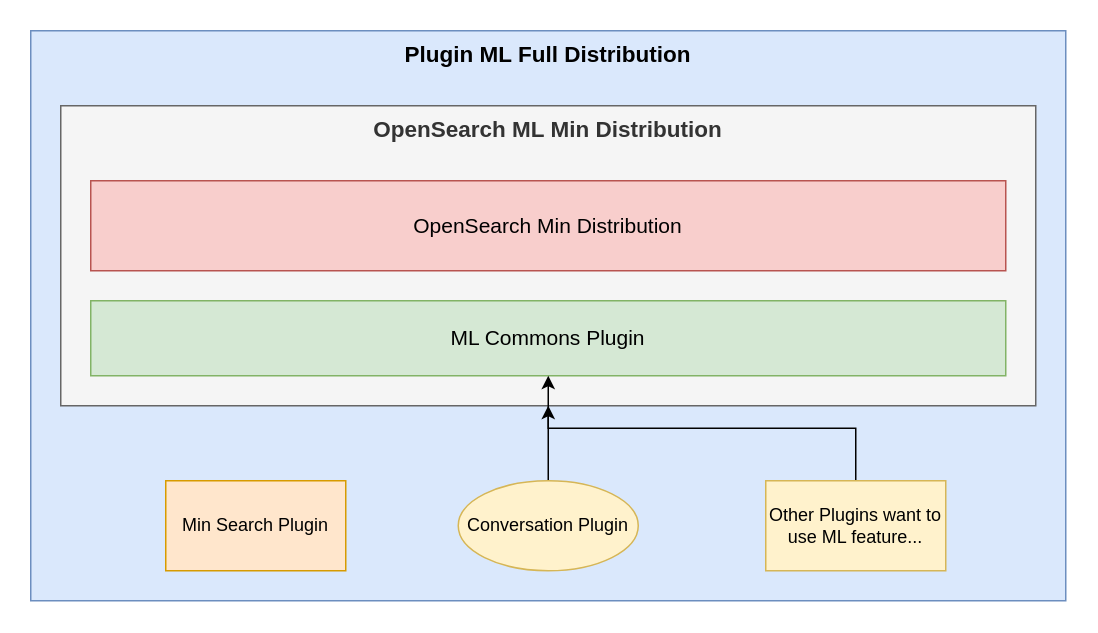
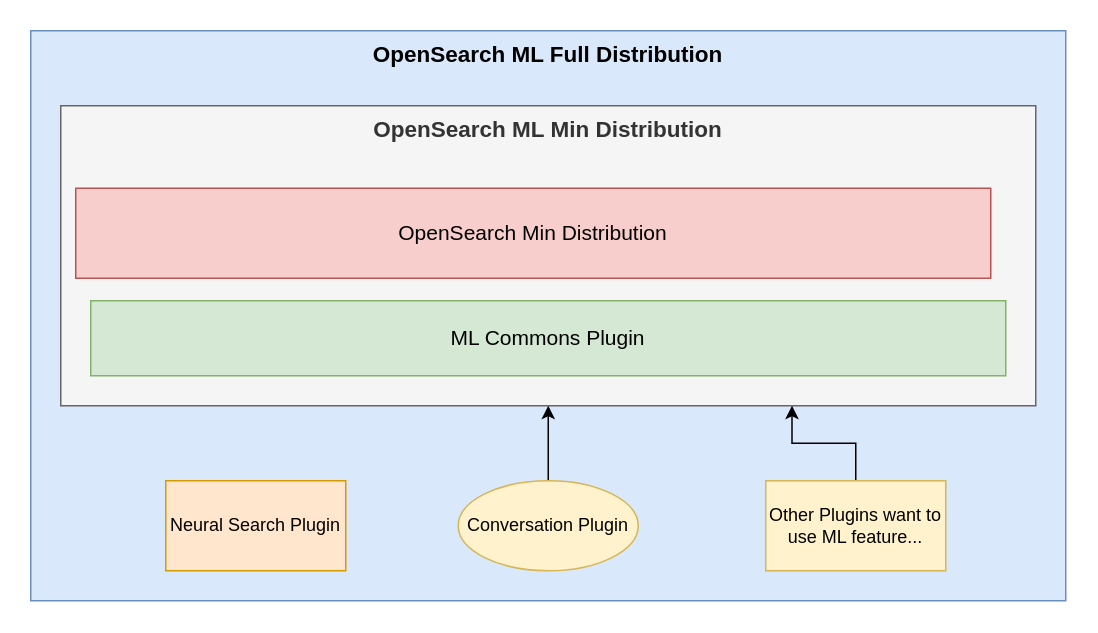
node "Plugin ML Full Distribution": label "Plugin ML Full Distribution" -> "OpenSearch ML Full Distribution"
node "OpenSearch Min Distribution": moved (548, 226) -> (533, 233)
edge "Other Plugins want to use ML feature..." -> "ML Commons Plugin": now "Other Plugins want to use ML feature..." -> "OpenSearch ML Min Distribution"
node "Min Search Plugin": label "Min Search Plugin" -> "Neural Search Plugin"
